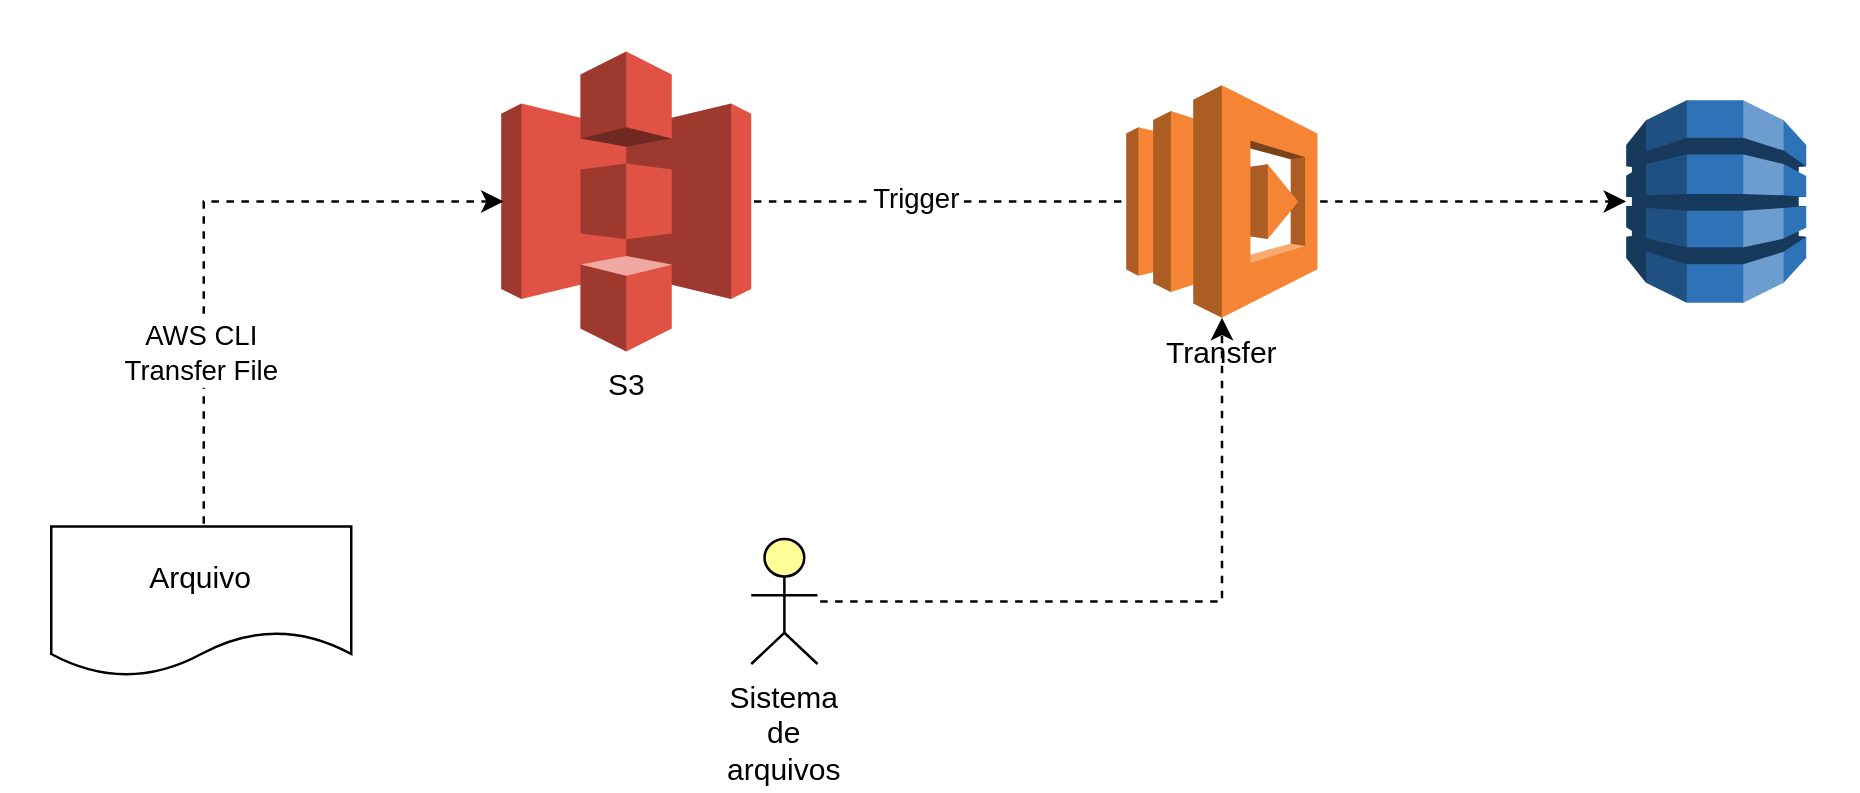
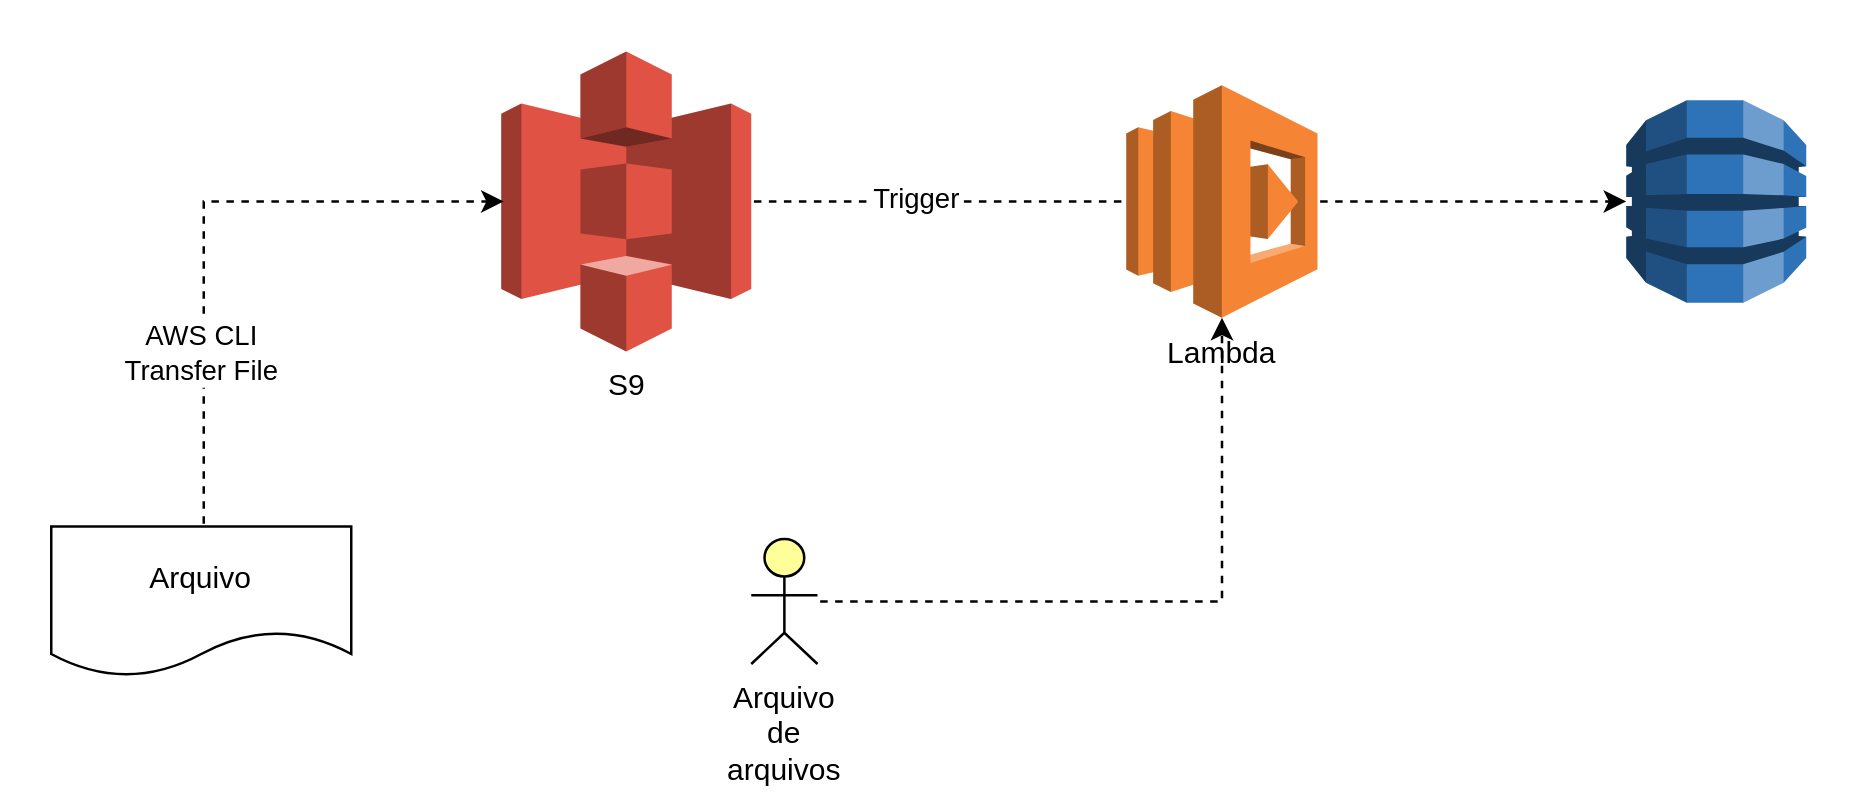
node "Transfer": label "Transfer" -> "Lambda"
node "S3": label "S3" -> "S9"
node "Sistema de arquivos": label "Sistema de arquivos" -> "Arquivo de arquivos"
